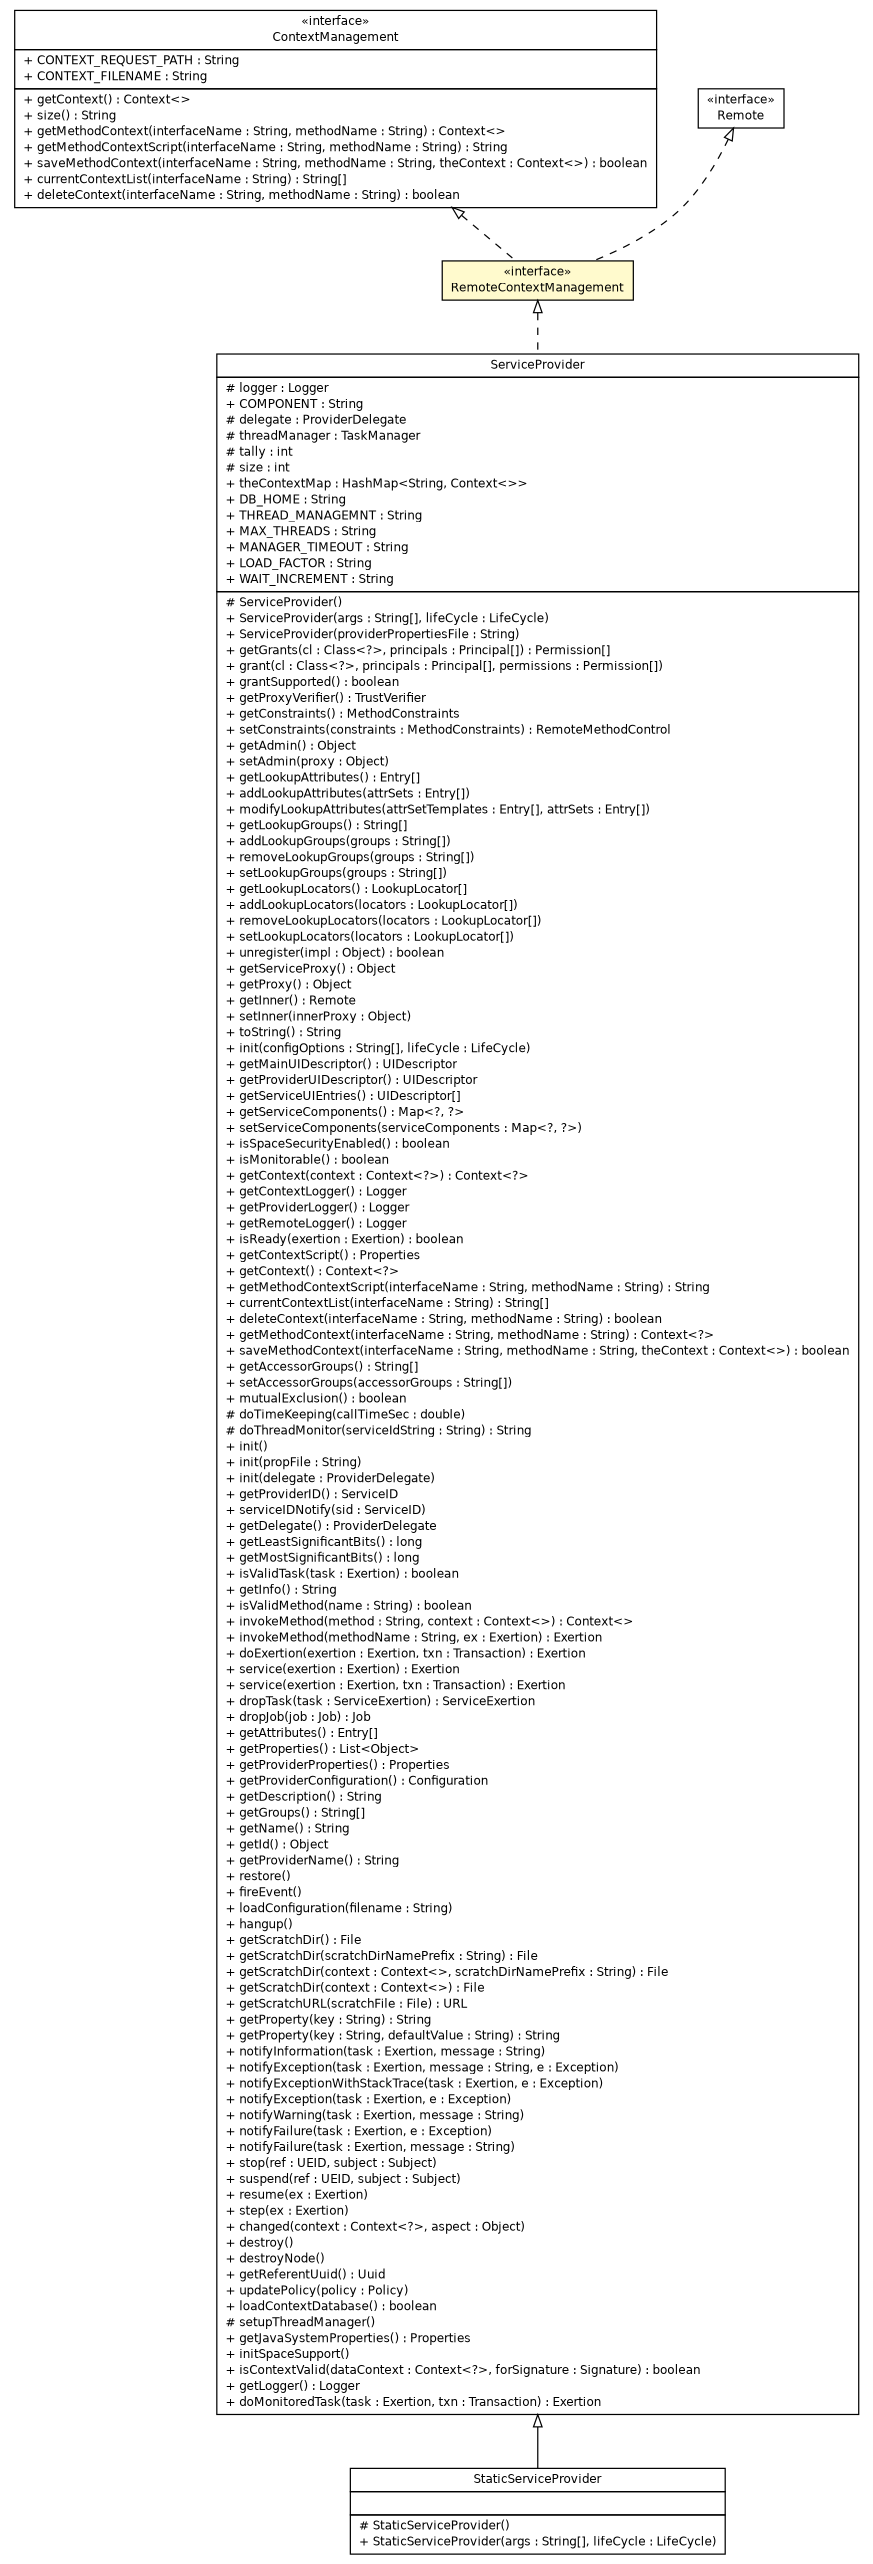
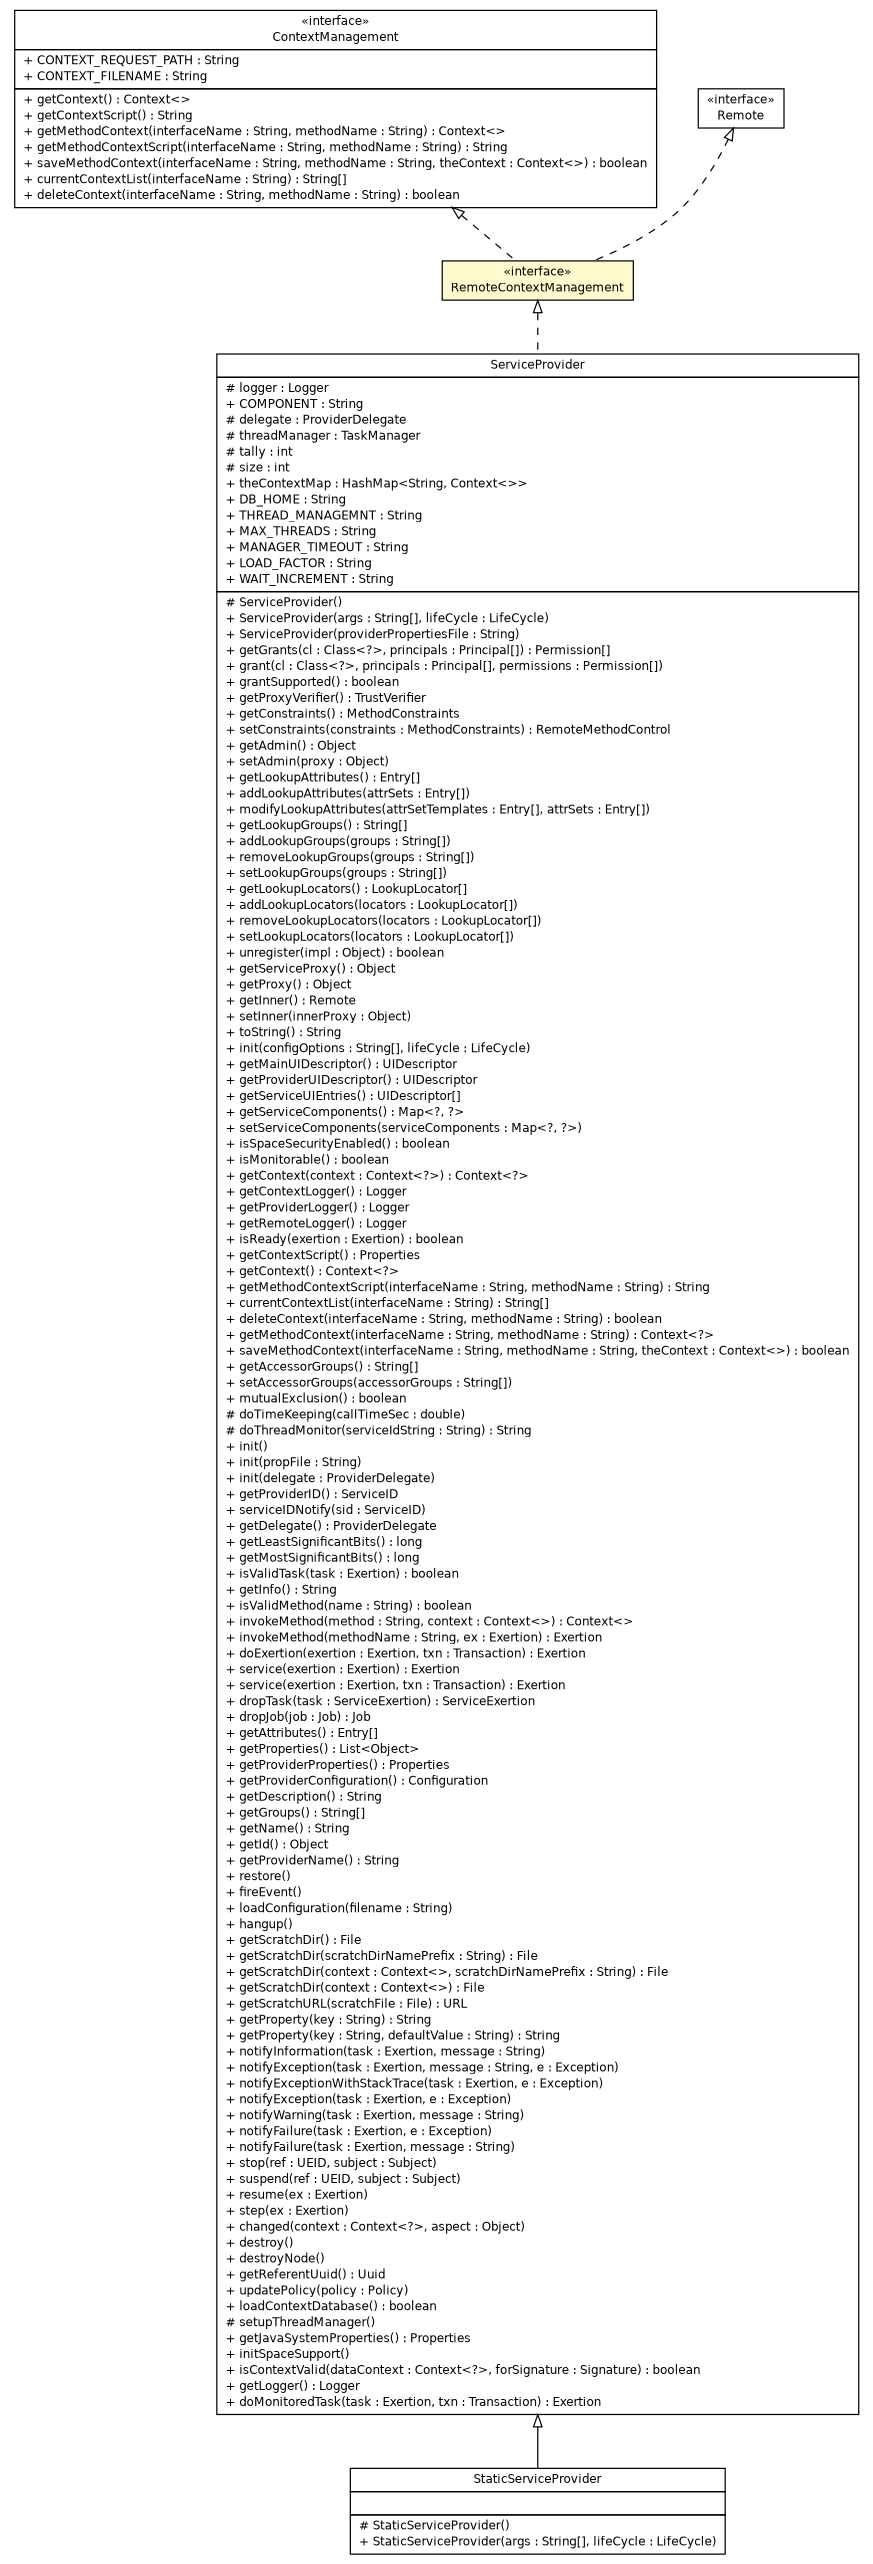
node "ContextManagement": text "+ size() : String" -> "+ getContextScript() : String"
